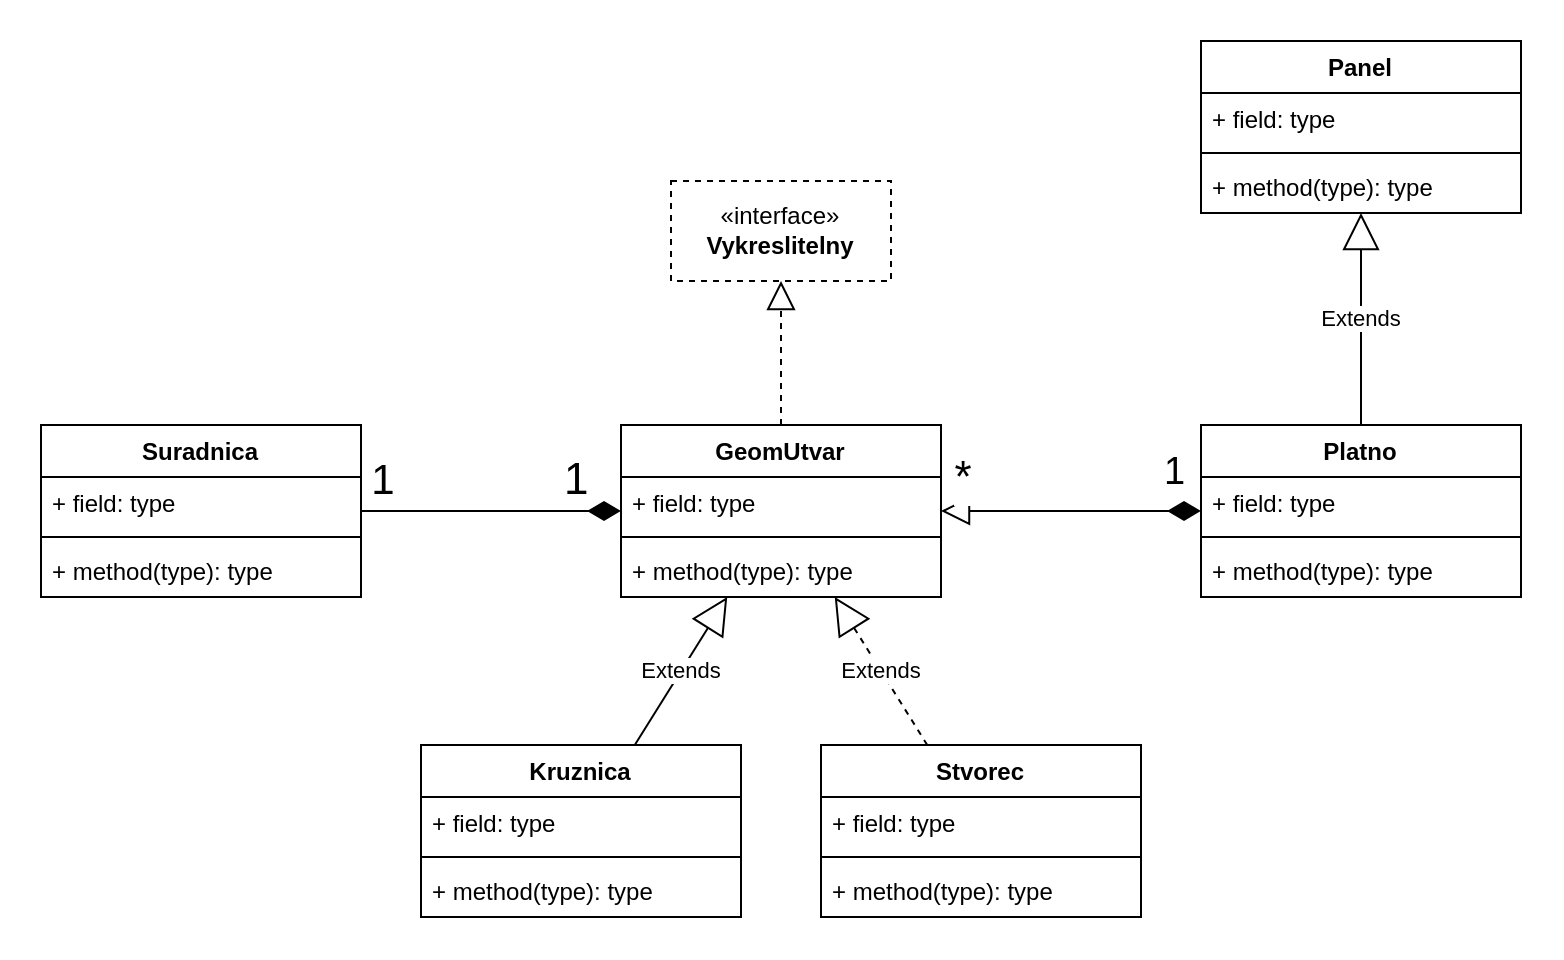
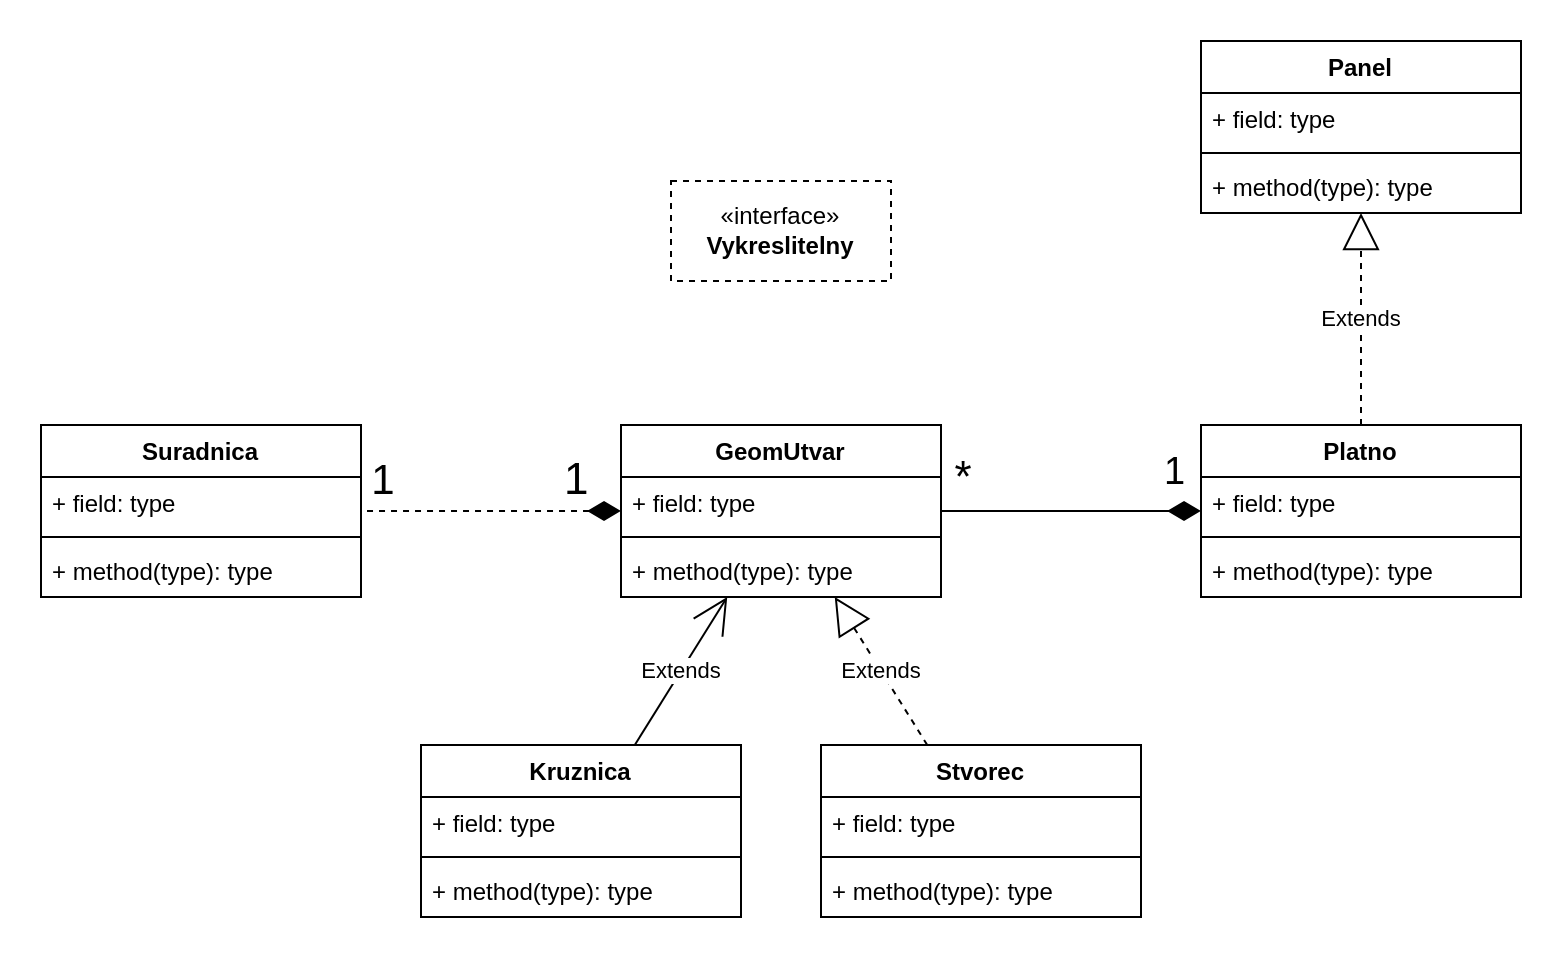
edge "GeomUtvar" -> "«interface» Vykreslitelny": removed
edge "Platno" -> "Panel": style solid -> dashed
edge "Suradnica" -> "GeomUtvar": style solid -> dashed
edge "GeomUtvar" -- "Platno": arrowhead block -> none
edge "Kruznica" -> "GeomUtvar": arrowhead block -> open
